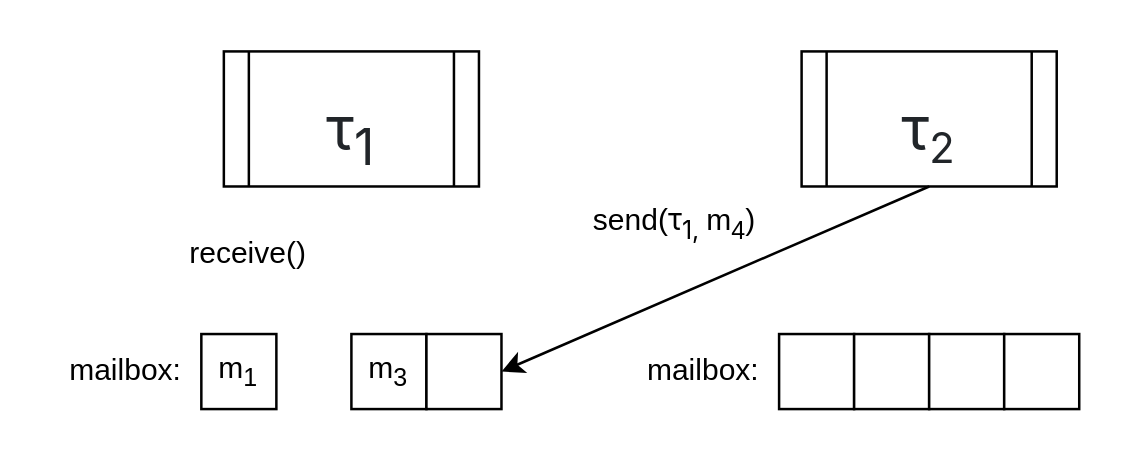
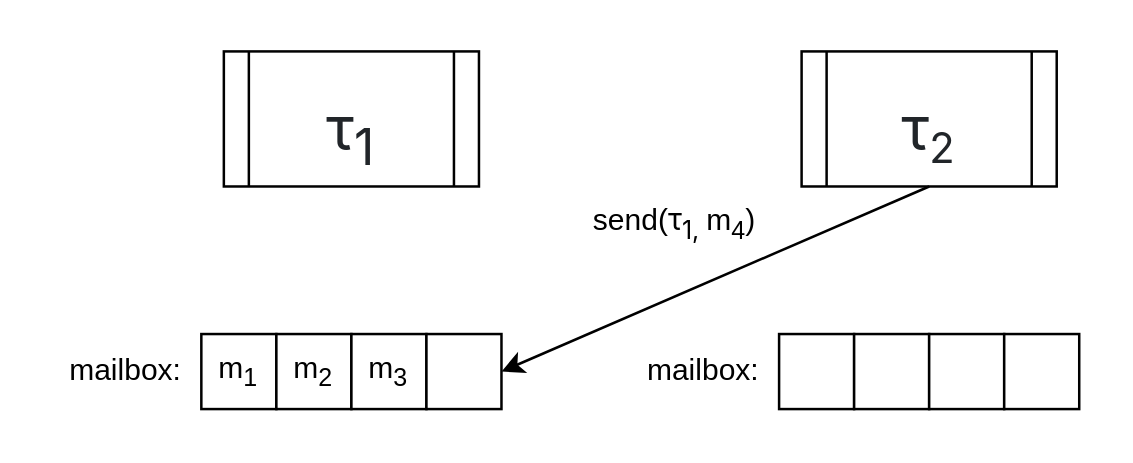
node "receive()": removed
node "m2": added
